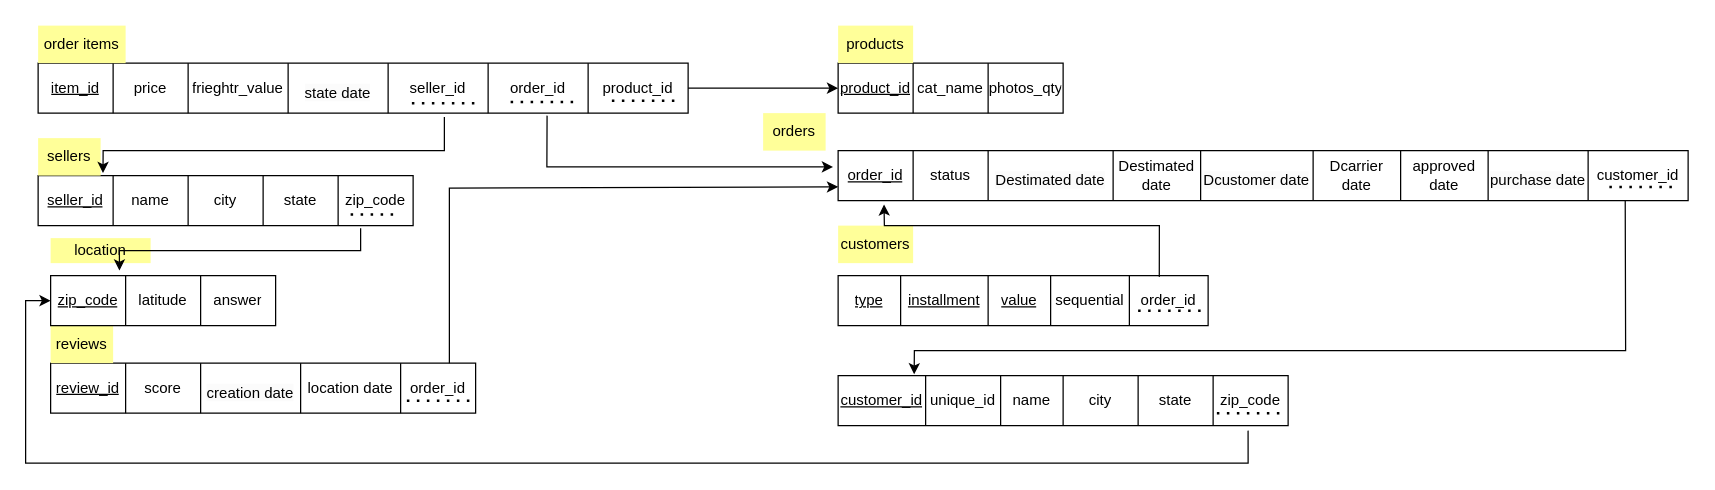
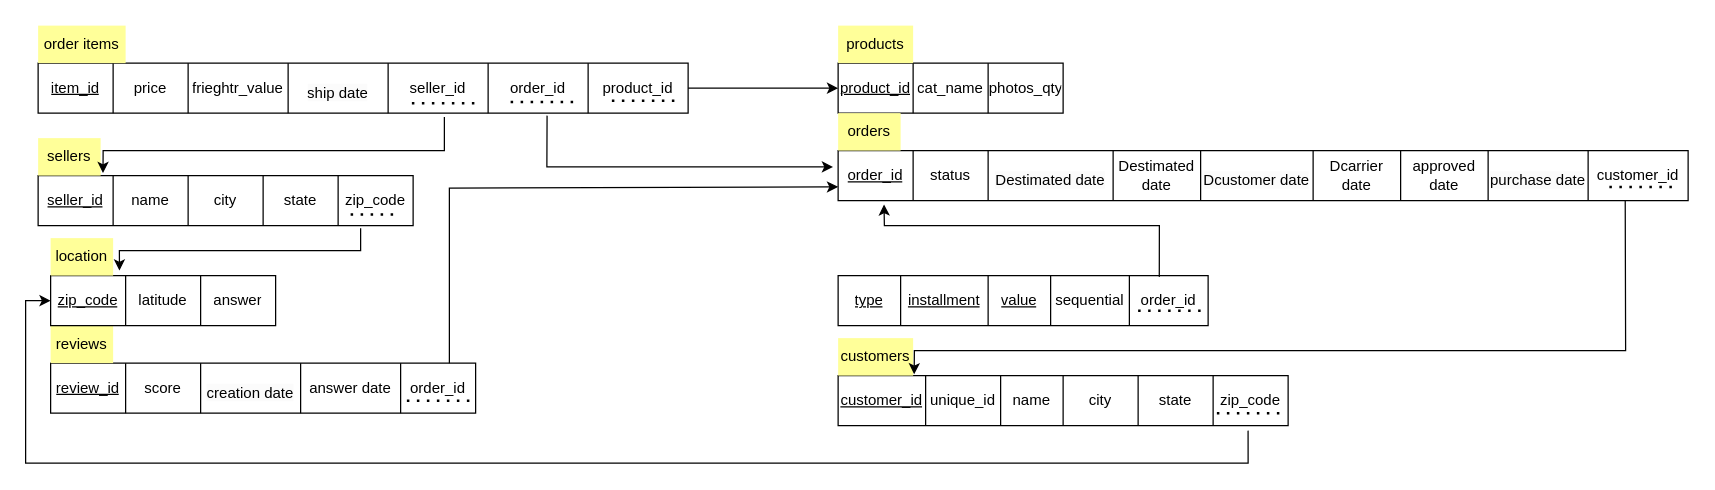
node "state date": label "state date" -> "ship date"
node "orders": moved (794, 132) -> (869, 132)
node "customers": moved (876, 244) -> (876, 357)
node "location": size 100x25 -> 63x38
node "location date": label "location date" -> "answer date"
